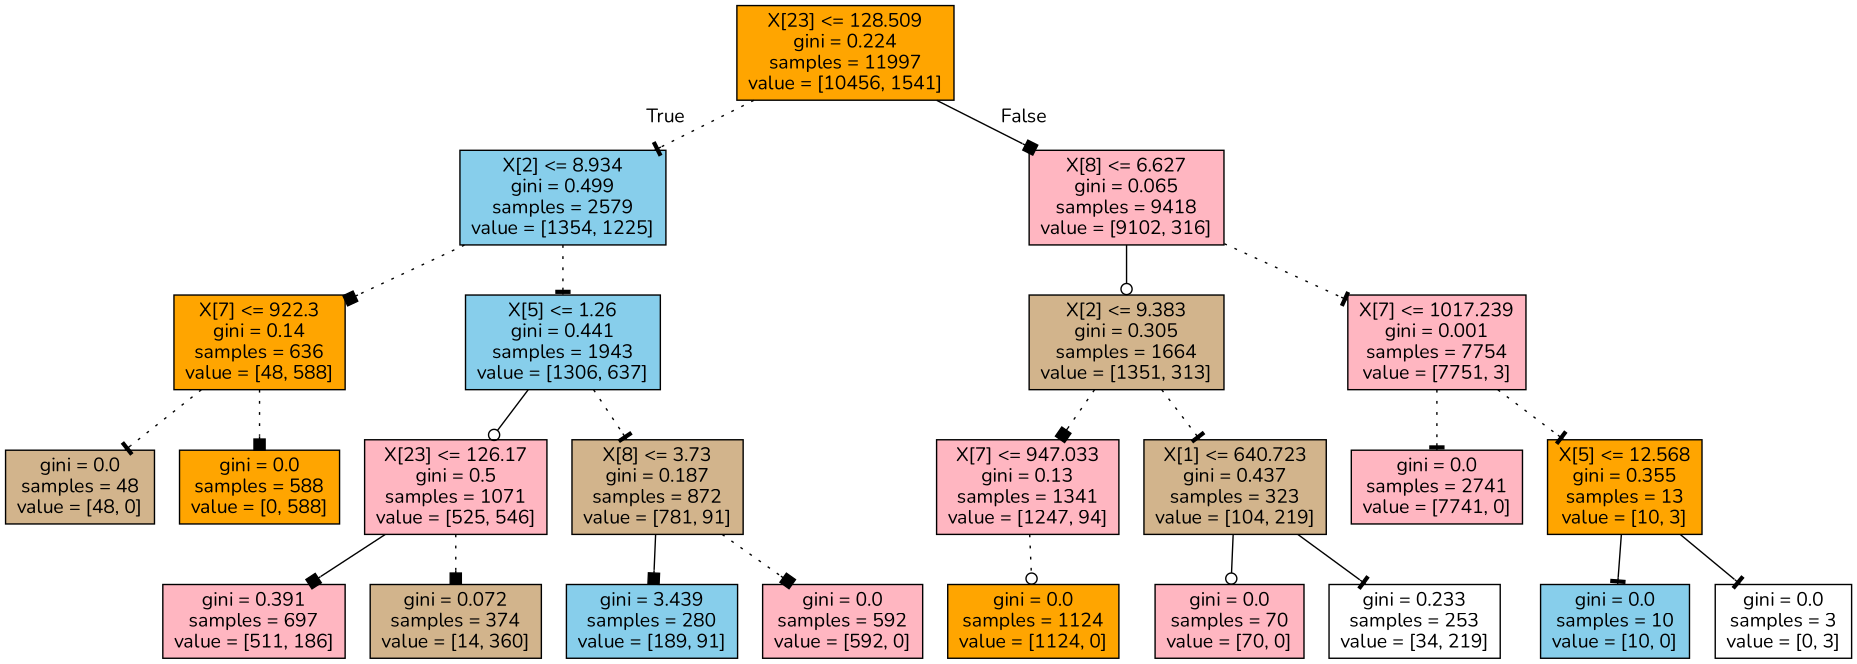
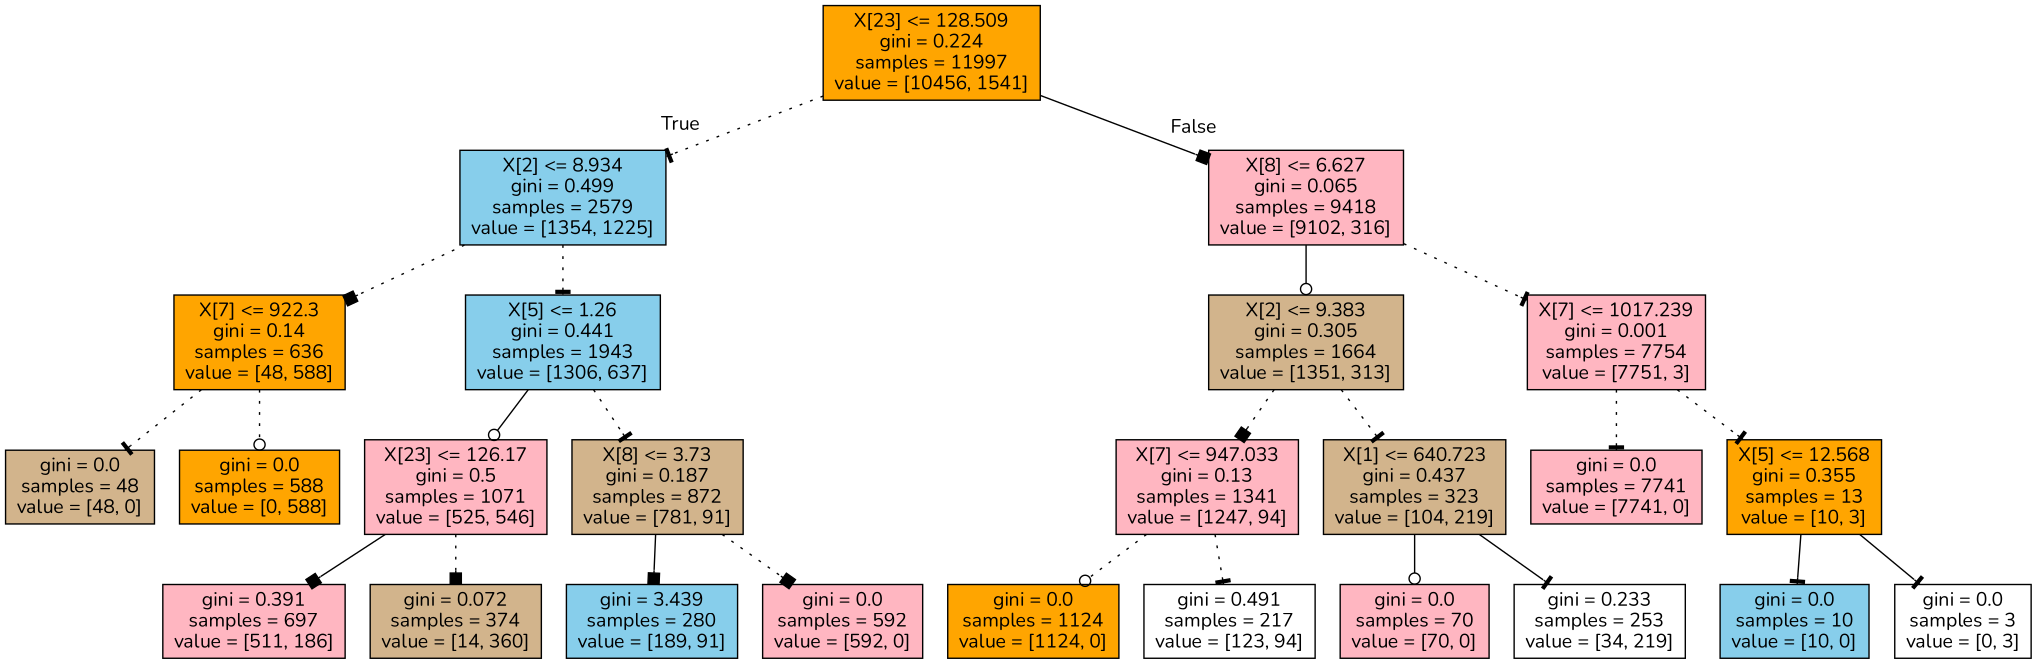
edge "X[7] <= 922.3 gini = 0.14 samples = 636 value = [48, 588]" -> "gini = 0.0 samples = 588 value = [0, 588]": arrowhead box -> odot
node "gini = 0.0 samples = 2741 value = [7741, 0]": label "gini = 0.0 samples = 2741 value = [7741, 0]" -> "gini = 0.0 samples = 7741 value = [7741, 0]"
node "gini = 0.491 samples = 217 value = [123, 94]": added
